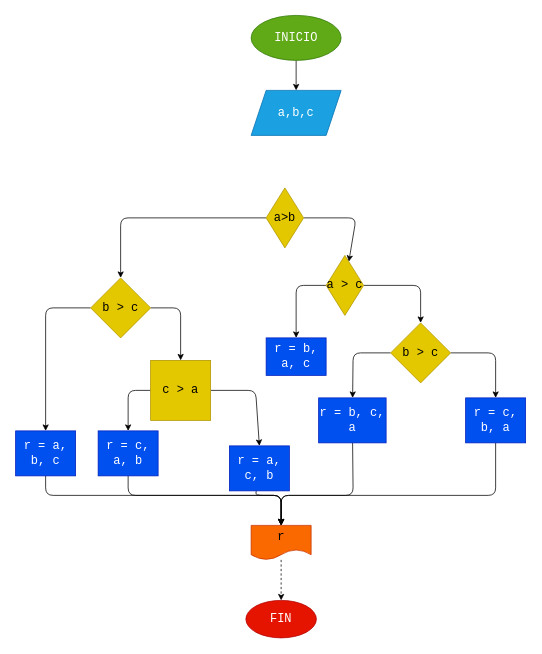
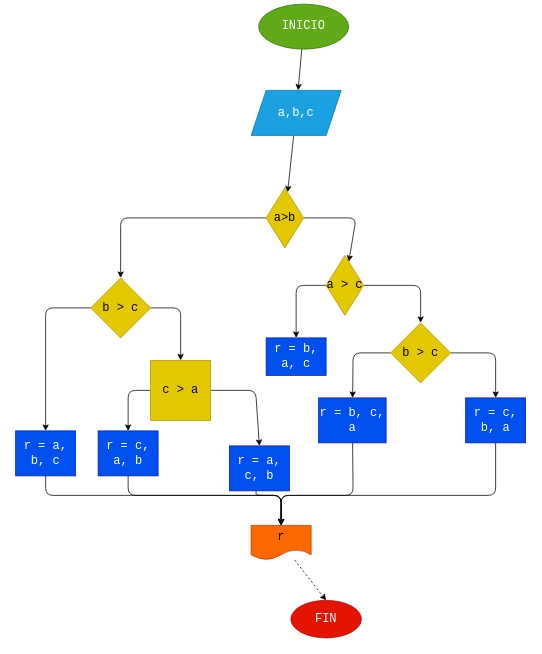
node "INICIO": moved (296, 38) -> (303, 27)
edge "a,b,c" -> "a>b": added
node "FIN": moved (281, 619) -> (326, 619)
